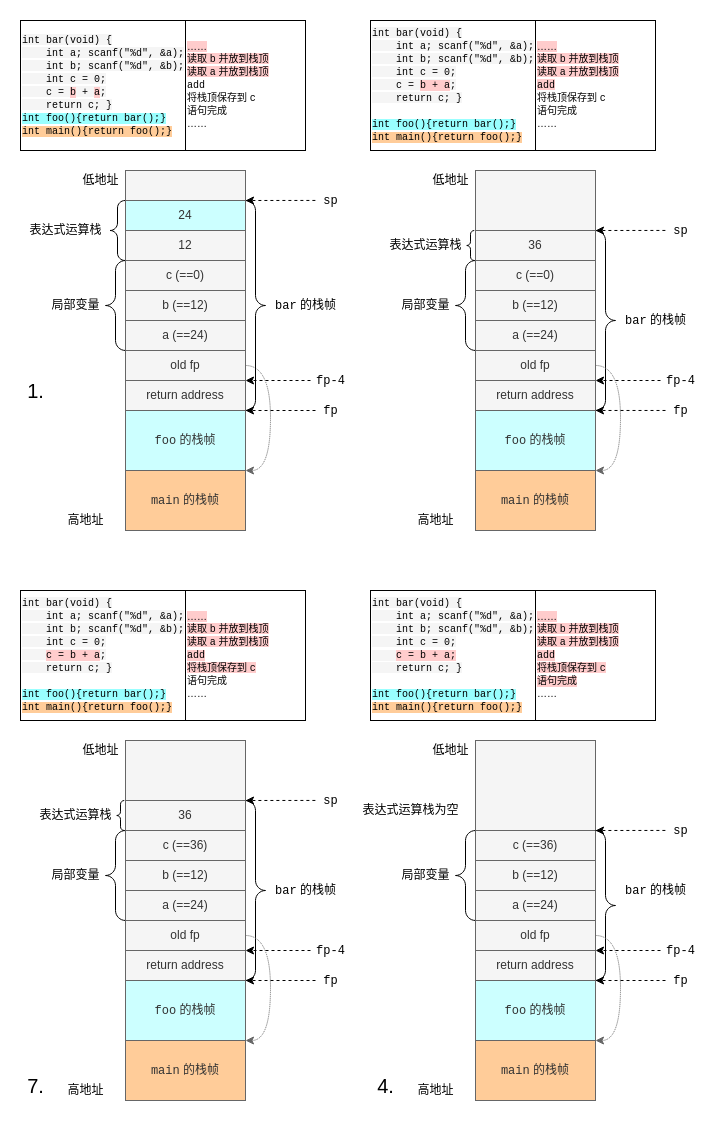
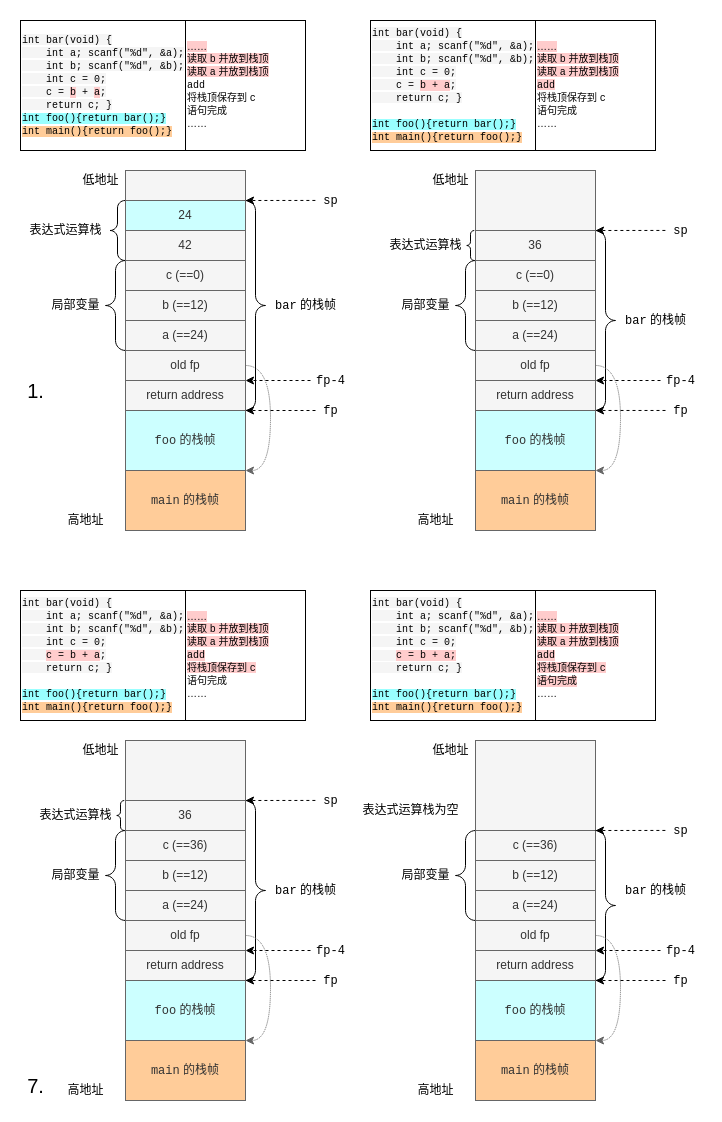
node "12": label "12" -> "42"
node "4.": removed
